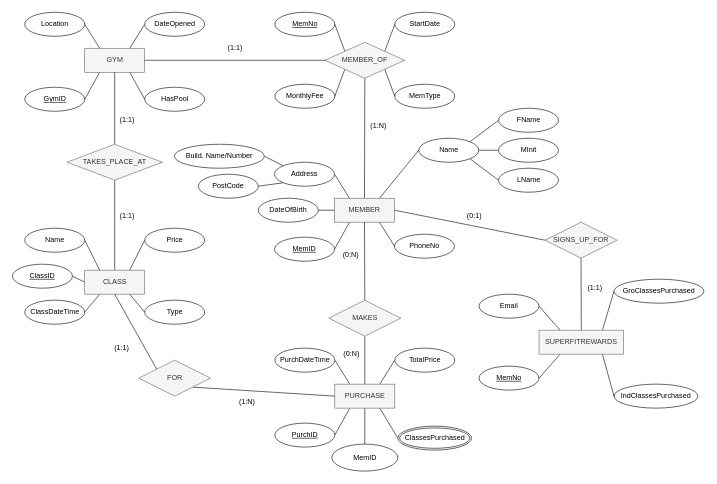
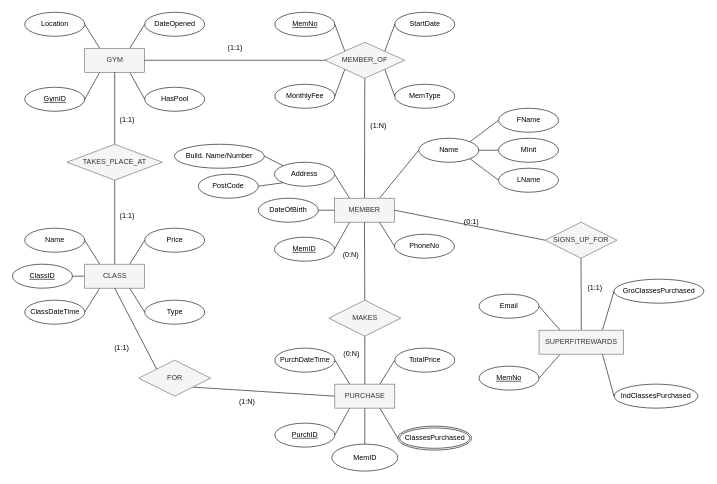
node "(0:1)": moved (474, 216) -> (471, 222)
node "CLASS": moved (115, 282) -> (115, 276)
